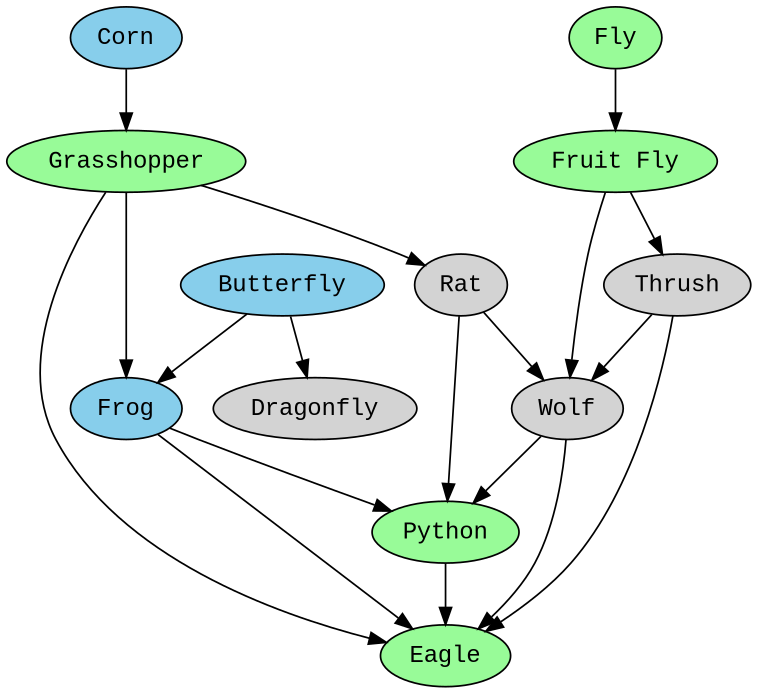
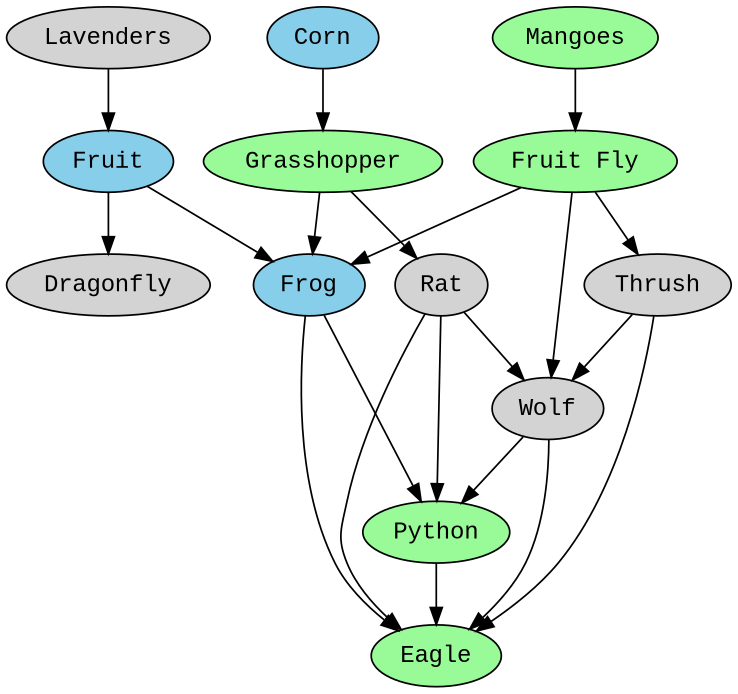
node "Lavenders": added
node "Fly": label "Fly" -> "Mangoes"
edge "Fruit Fly" -> "Frog": added
node "Butterfly": label "Butterfly" -> "Fruit"
edge "Grasshopper" -> "Eagle": now "Rat" -> "Eagle"
